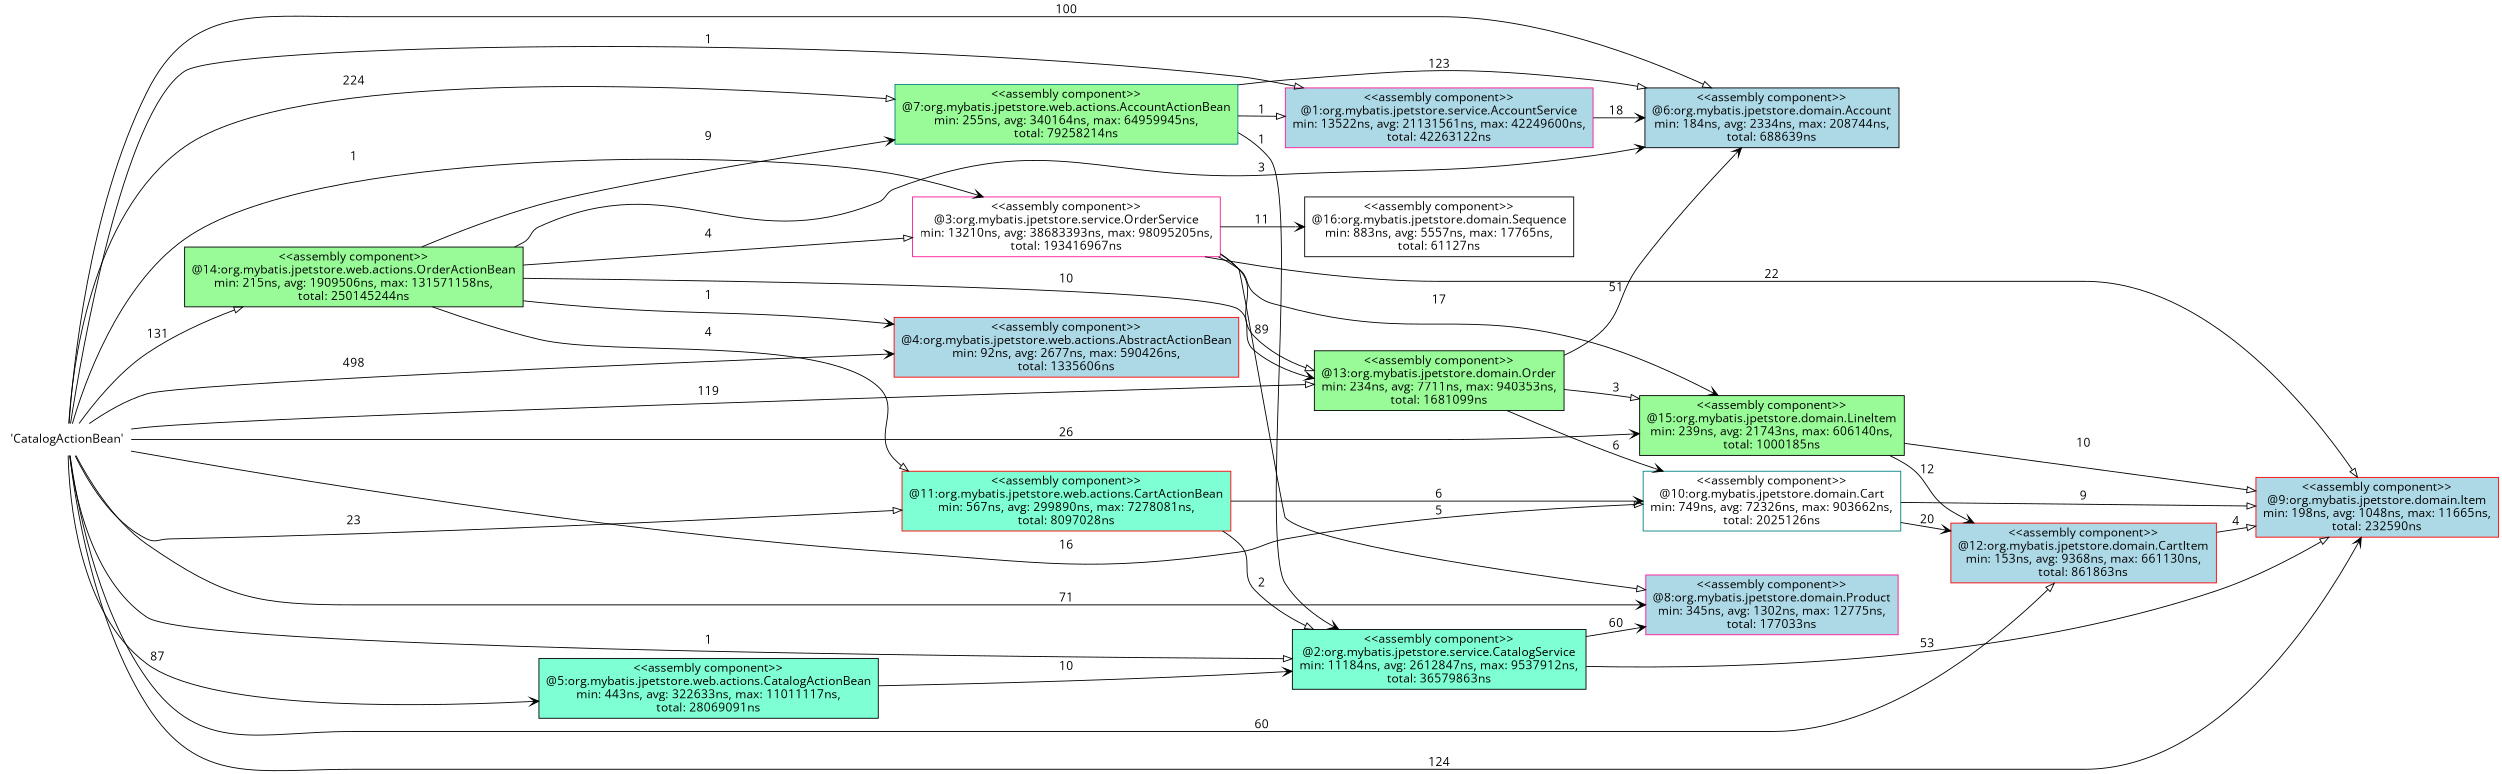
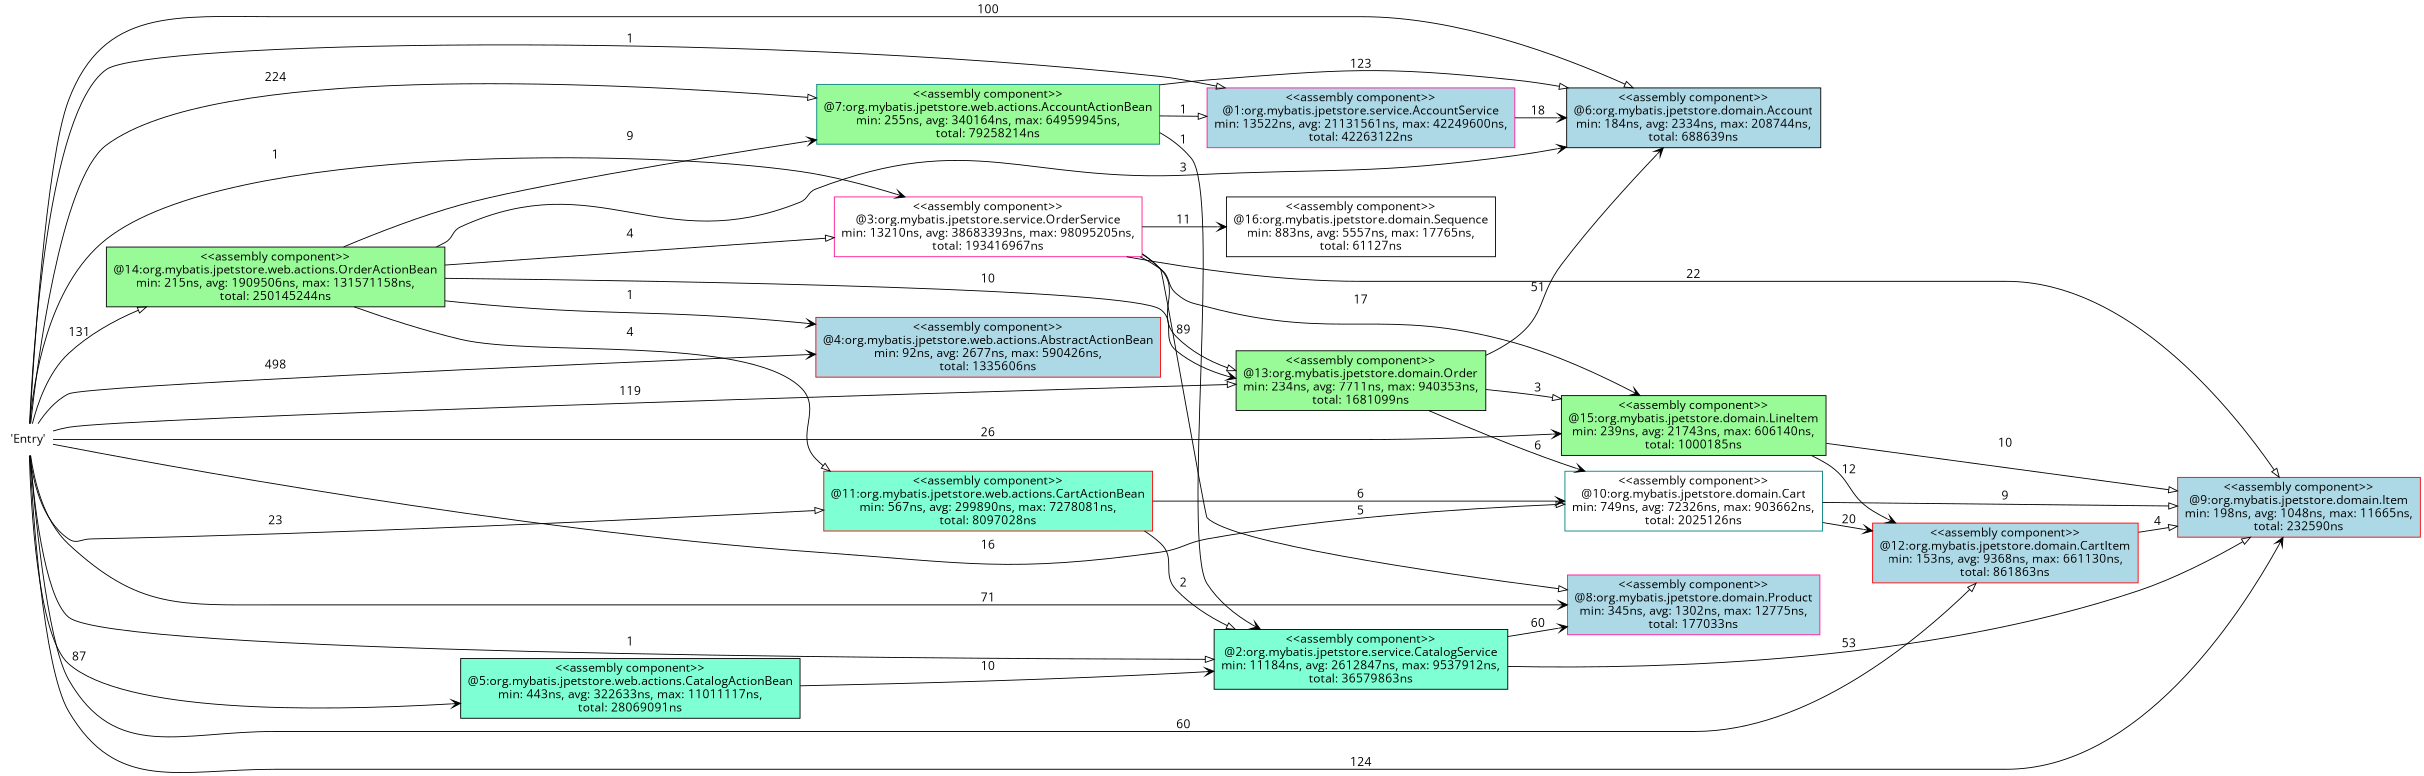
node "'CatalogActionBean'": label "'CatalogActionBean'" -> "'Entry'"
